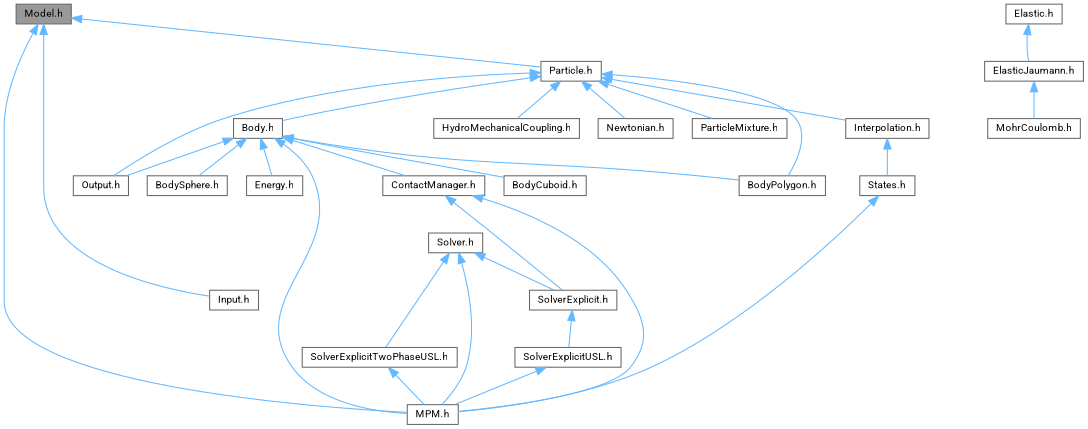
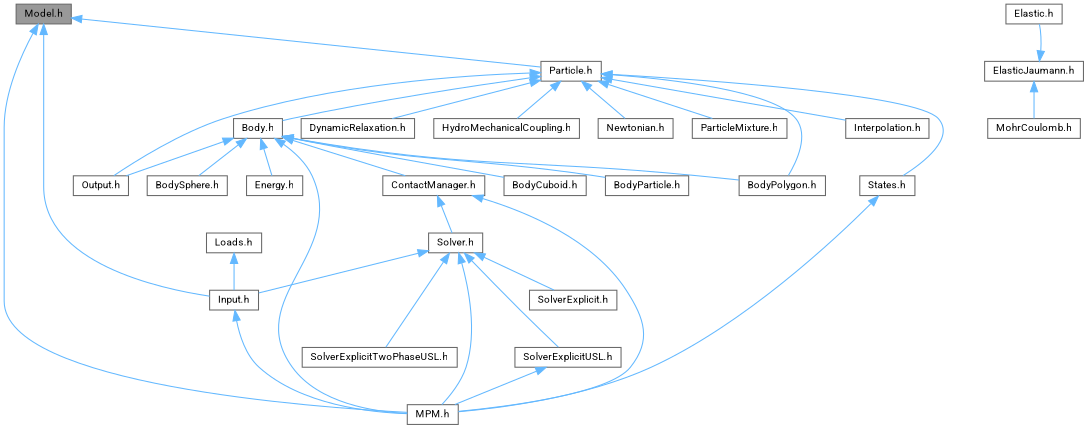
edge "ElasticJaumann.h" -> "Elastic.h": reversed
node "DynamicRelaxation.h": added
edge "States.h" -> "Interpolation.h": now "States.h" -> "Particle.h"
node "BodyParticle.h": added
node "Loads.h": added
edge "SolverExplicit.h" -> "ContactManager.h": now "Solver.h" -> "ContactManager.h"
edge "Input.h" -> "Solver.h": added
edge "SolverExplicitUSL.h" -> "SolverExplicit.h": now "SolverExplicitUSL.h" -> "Solver.h"
edge "MPM.h" -> "SolverExplicitTwoPhaseUSL.h": now "MPM.h" -> "Input.h"
